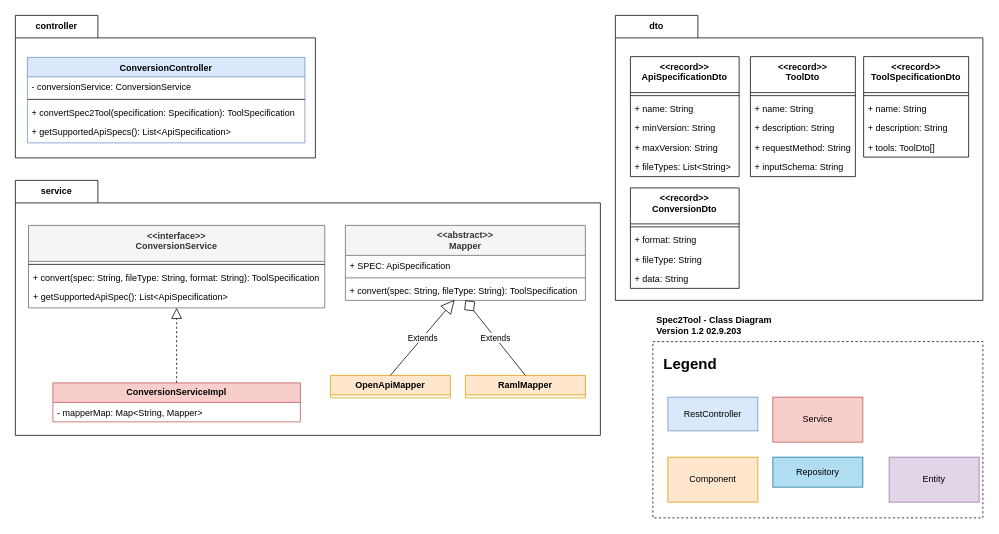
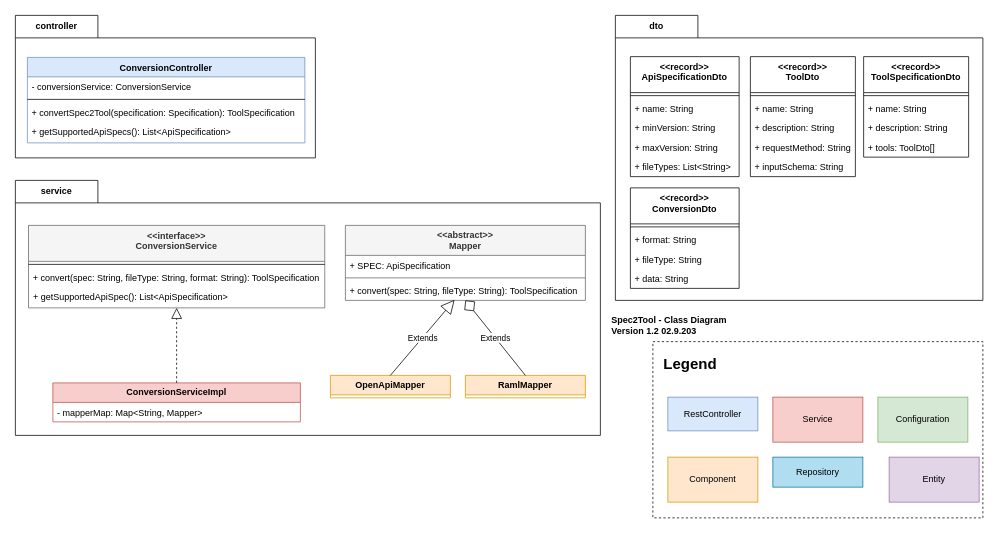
node "Spec2Tool - Class Diagram Version 1.2 02.9.203": moved (818, 325) -> (773, 325)
node "Configuration": added
